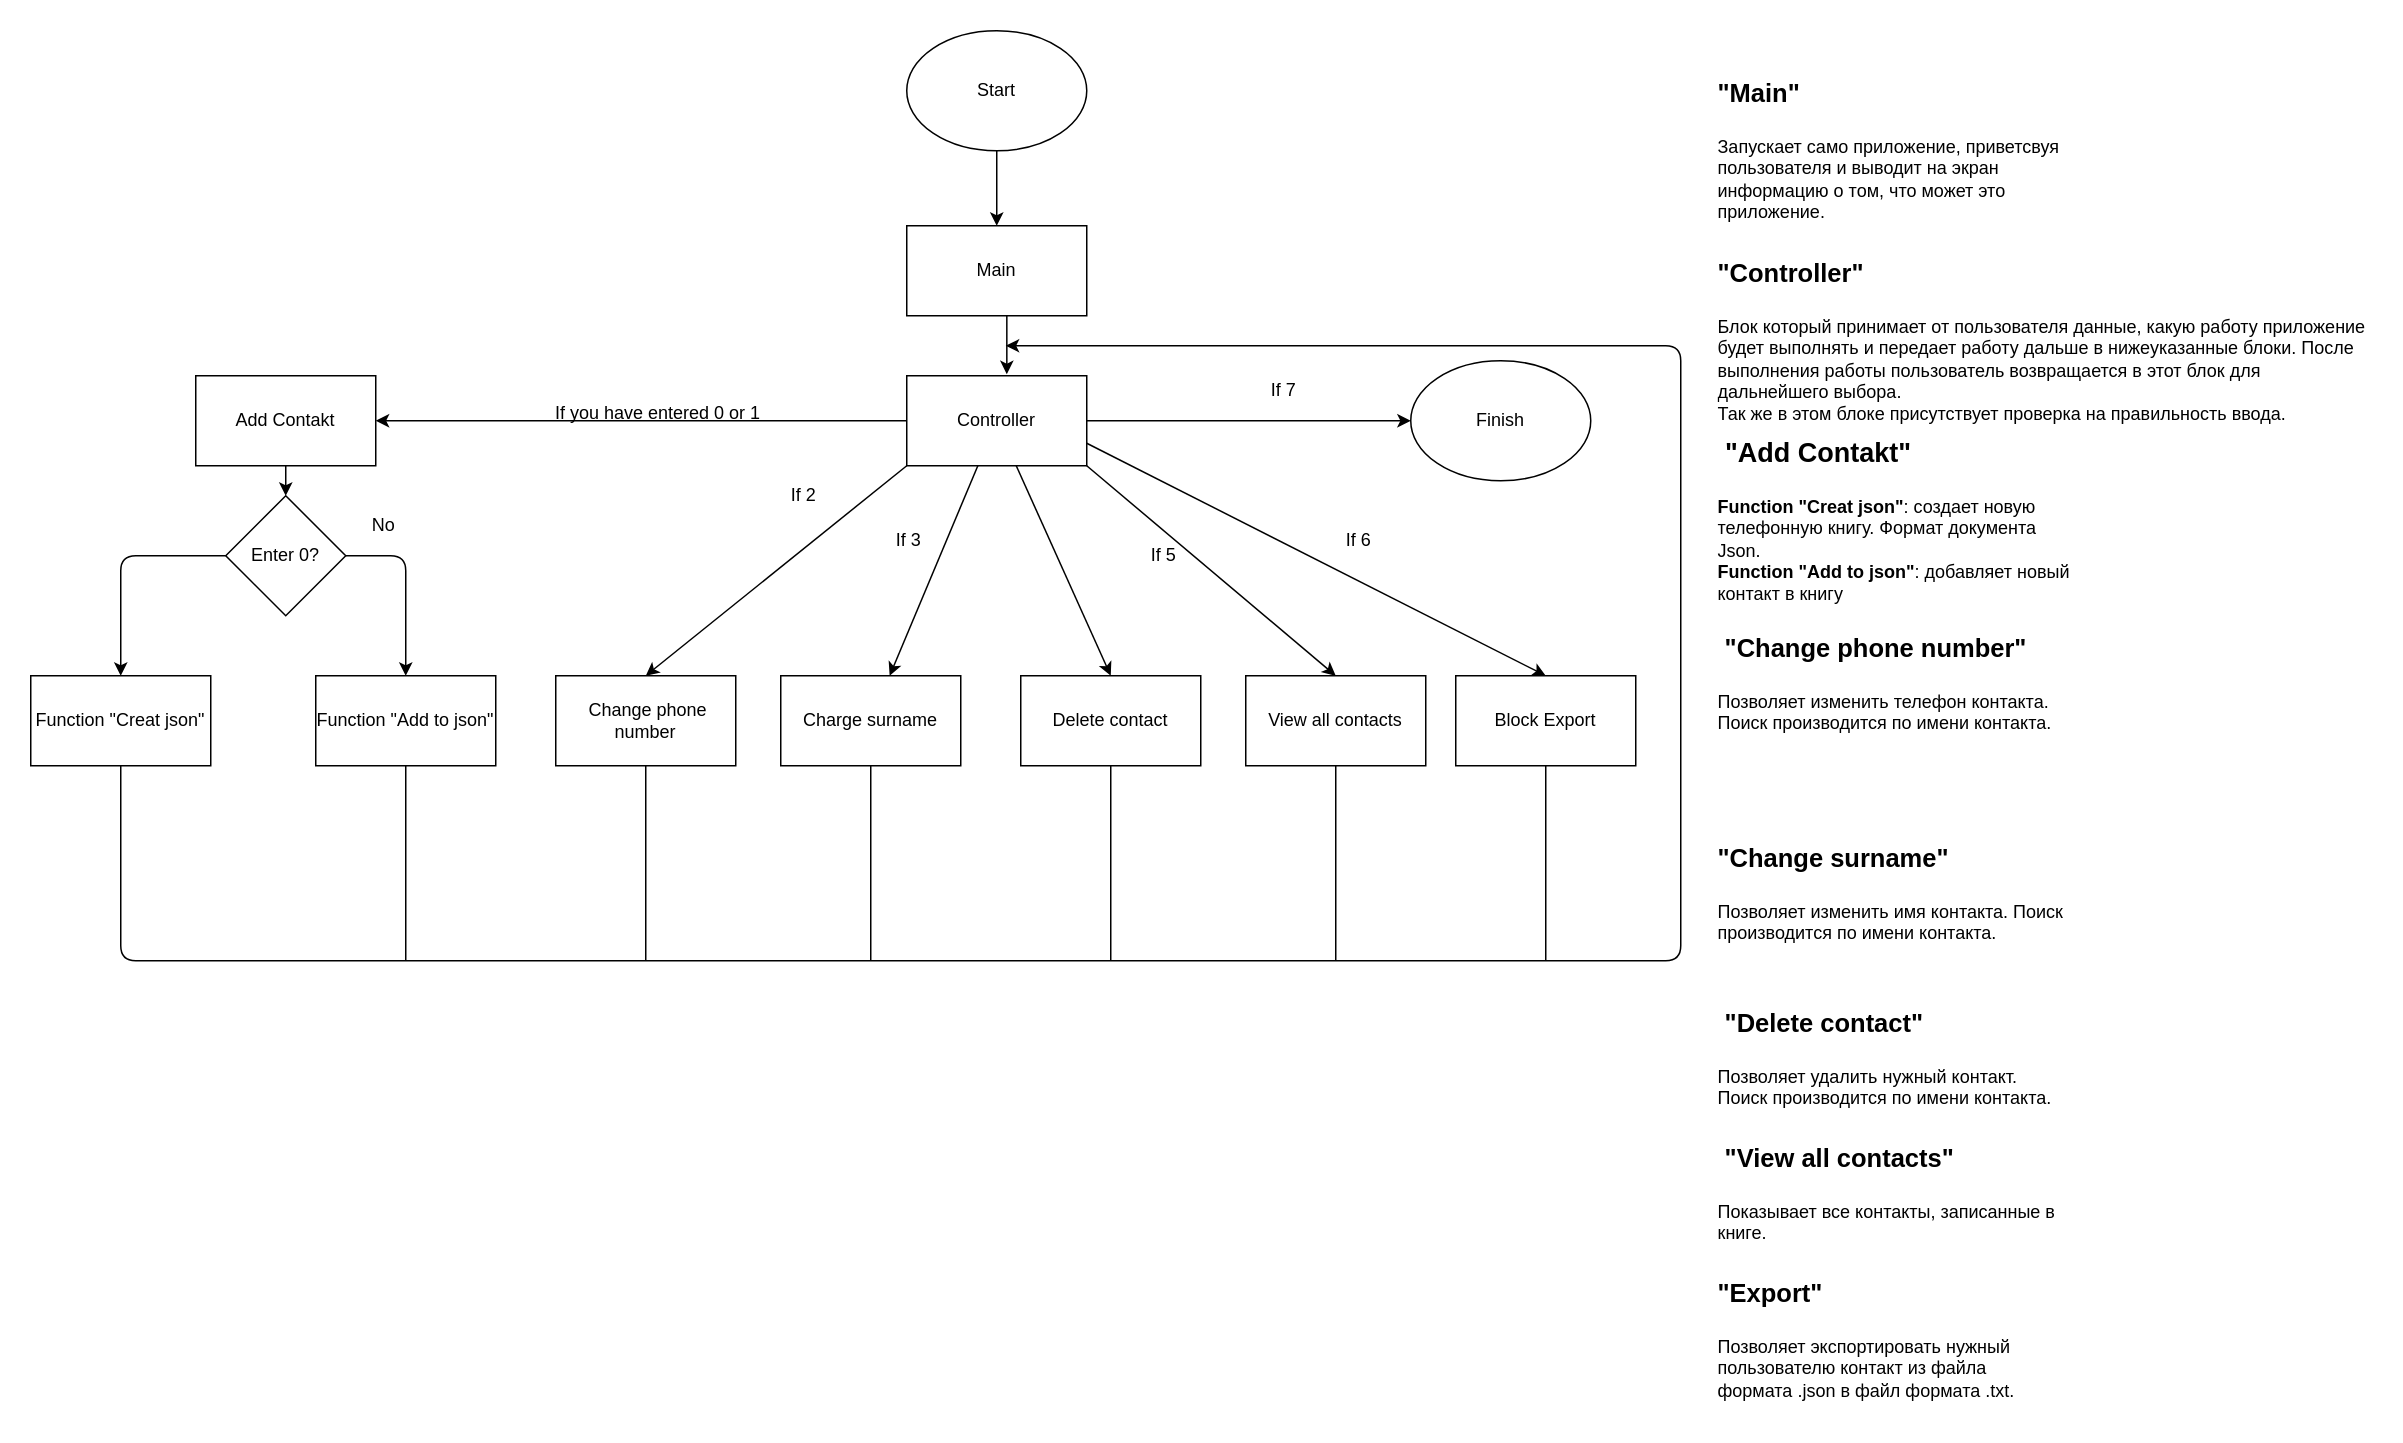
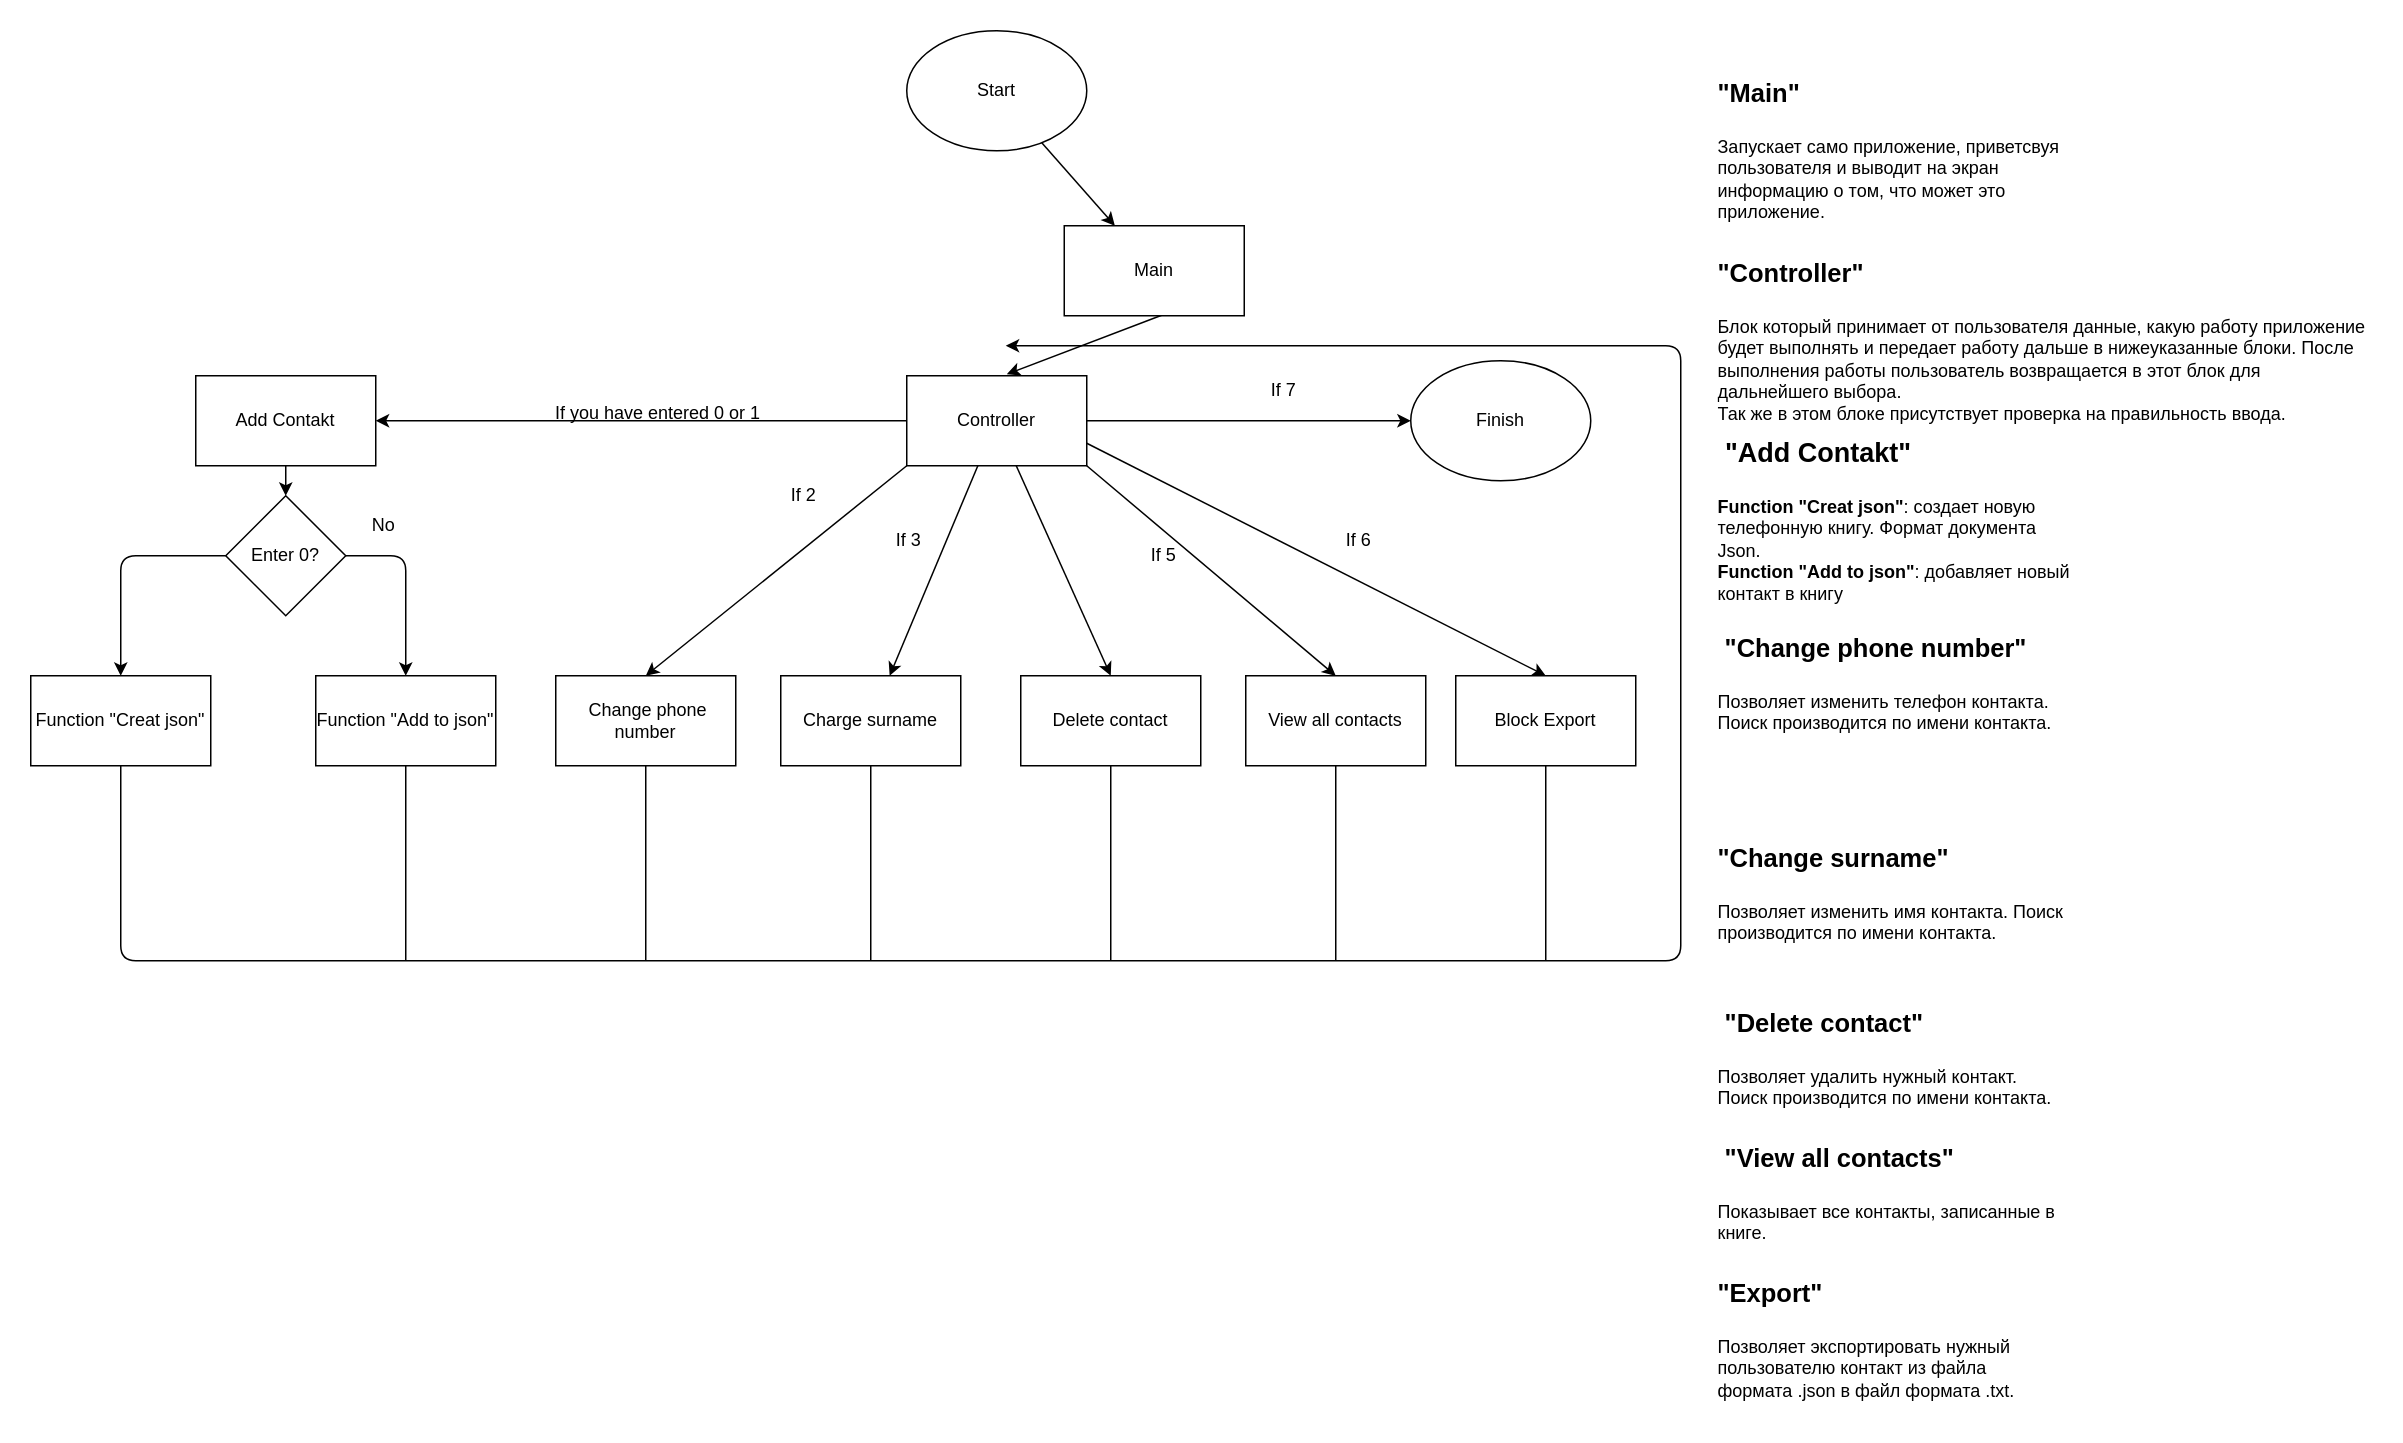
node "Main": moved (997, 271) -> (1154, 271)
